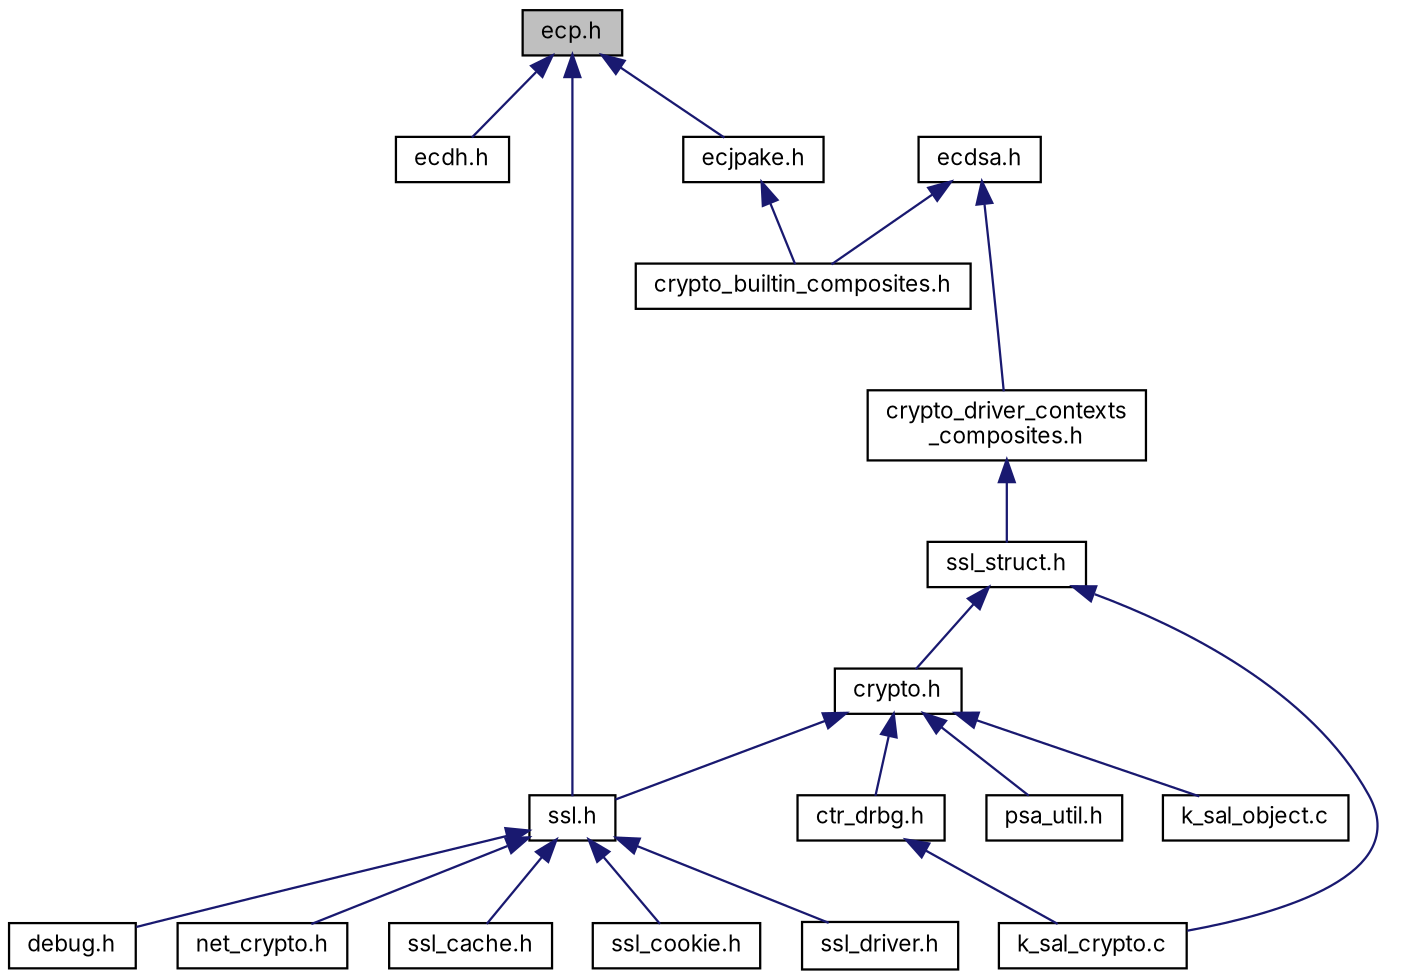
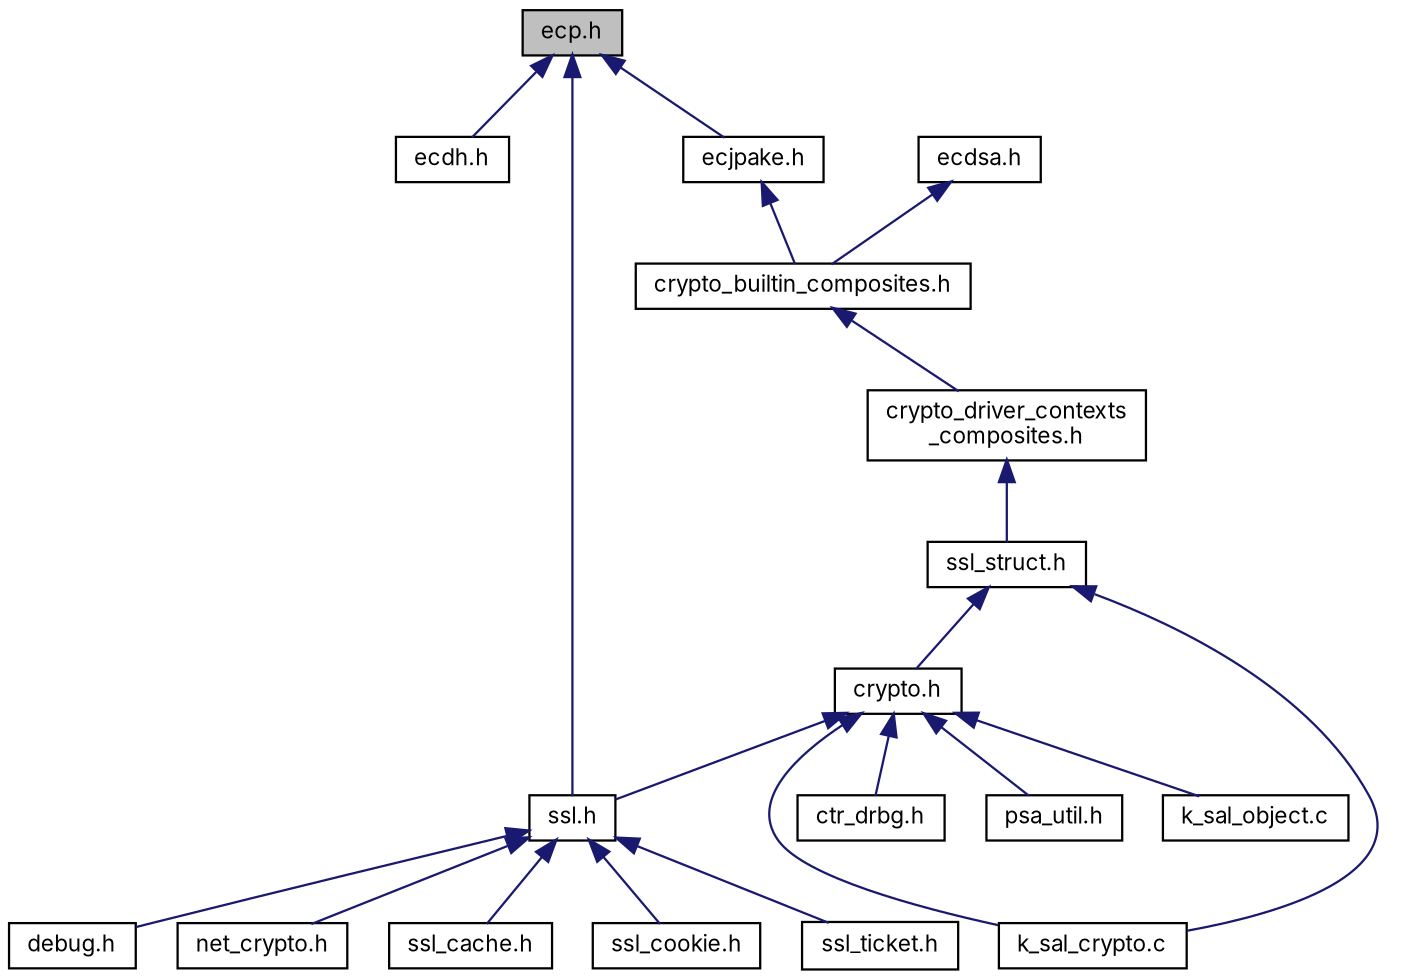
edge "crypto_driver_contexts _composites.h" -> "ecdsa.h": now "crypto_driver_contexts _composites.h" -> "crypto_builtin_composites.h"
edge "k_sal_crypto.c" -> "ctr_drbg.h": now "k_sal_crypto.c" -> "crypto.h"
node "ssl_driver.h": label "ssl_driver.h" -> "ssl_ticket.h"
